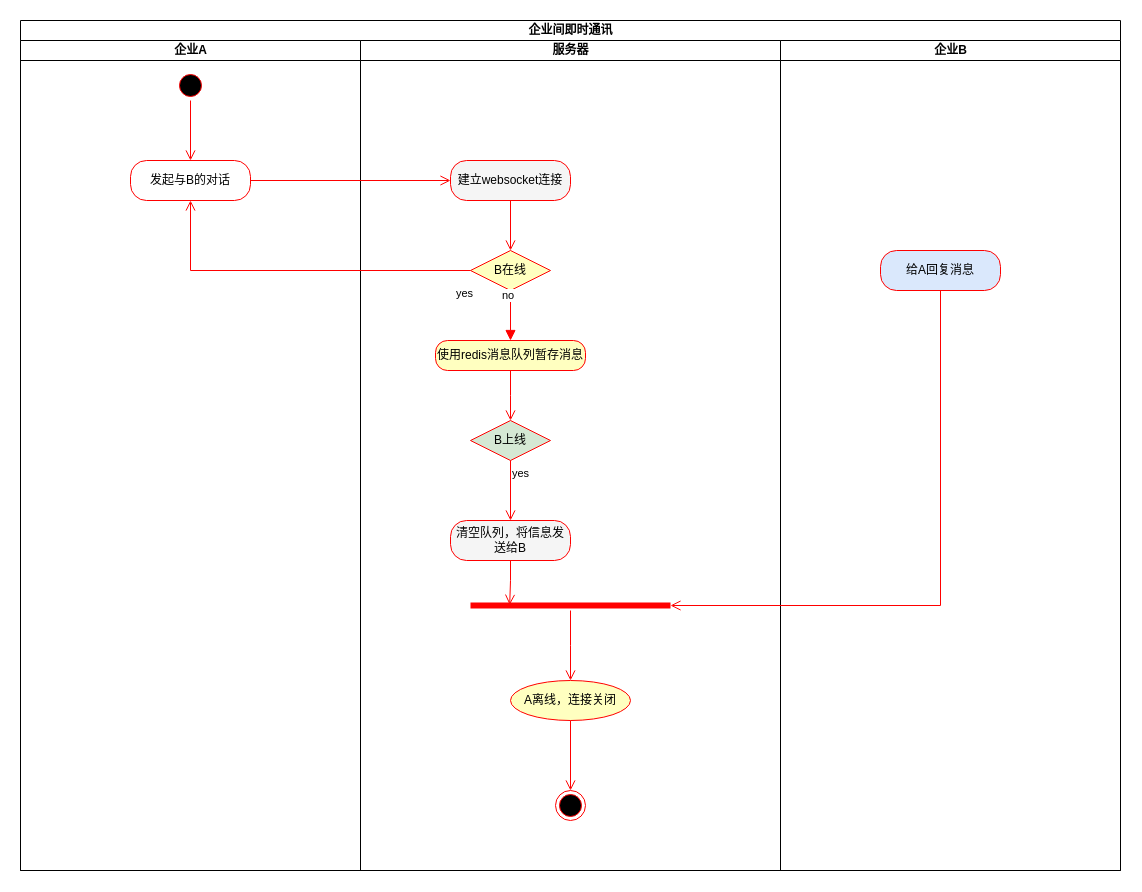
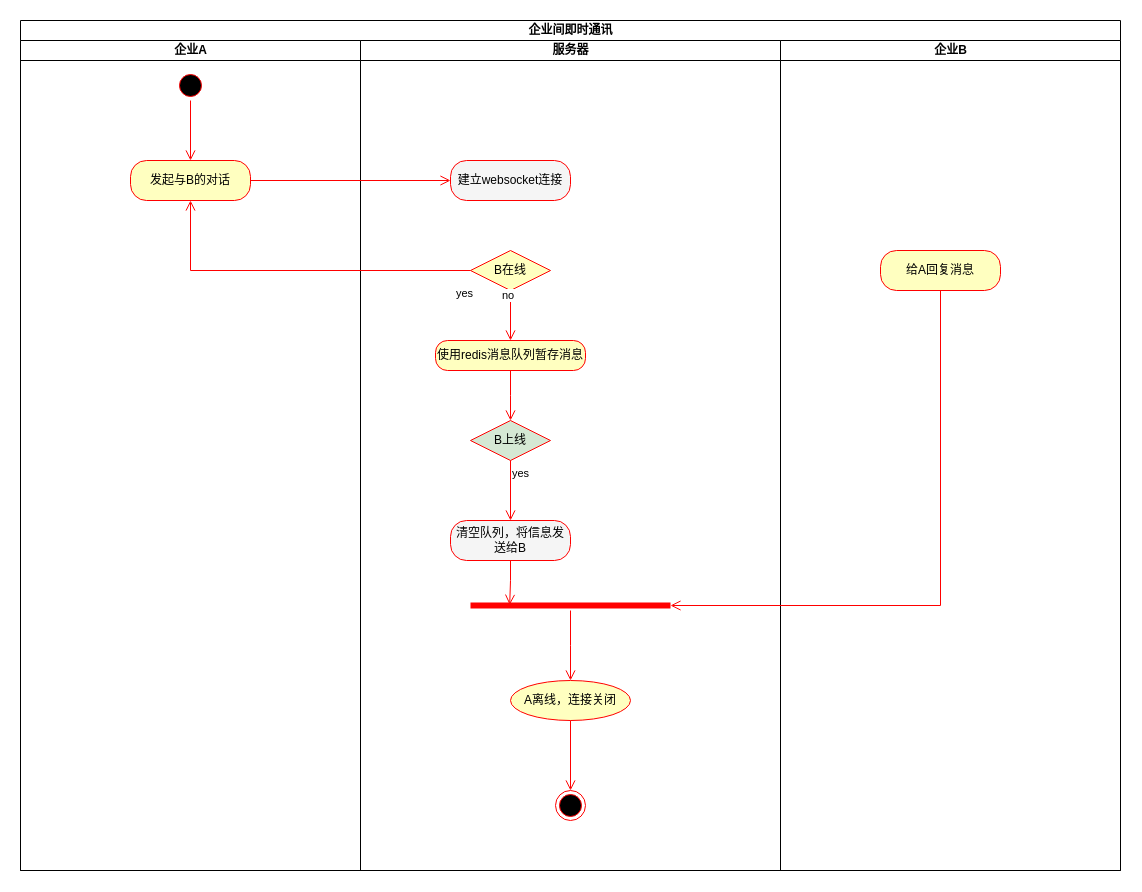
node "发起与B的对话": fillcolor #ffffff -> #ffffc0
edge "建立websocket连接" -> "B在线": removed
node "给A回复消息": fillcolor #dae8fc -> #ffffc0
edge "B在线" -> "使用redis消息队列暂存消息": arrowhead block -> open
